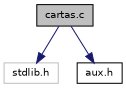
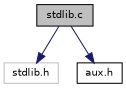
node "cartas.c": label "cartas.c" -> "stdlib.c"
